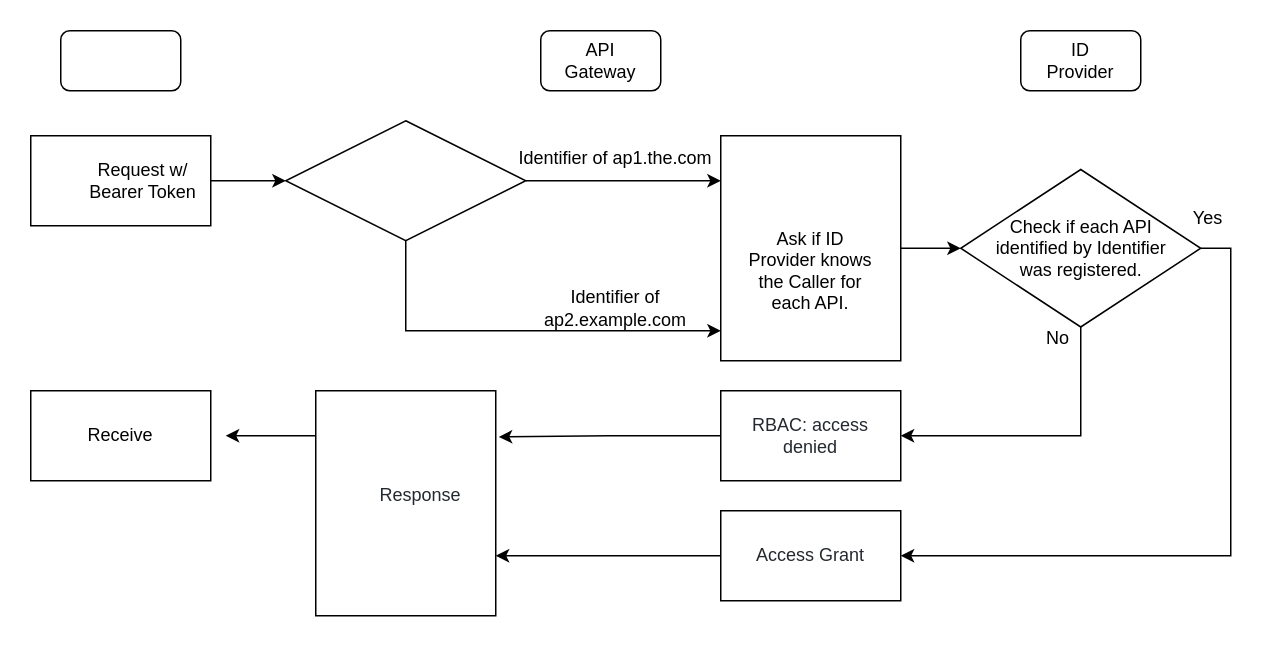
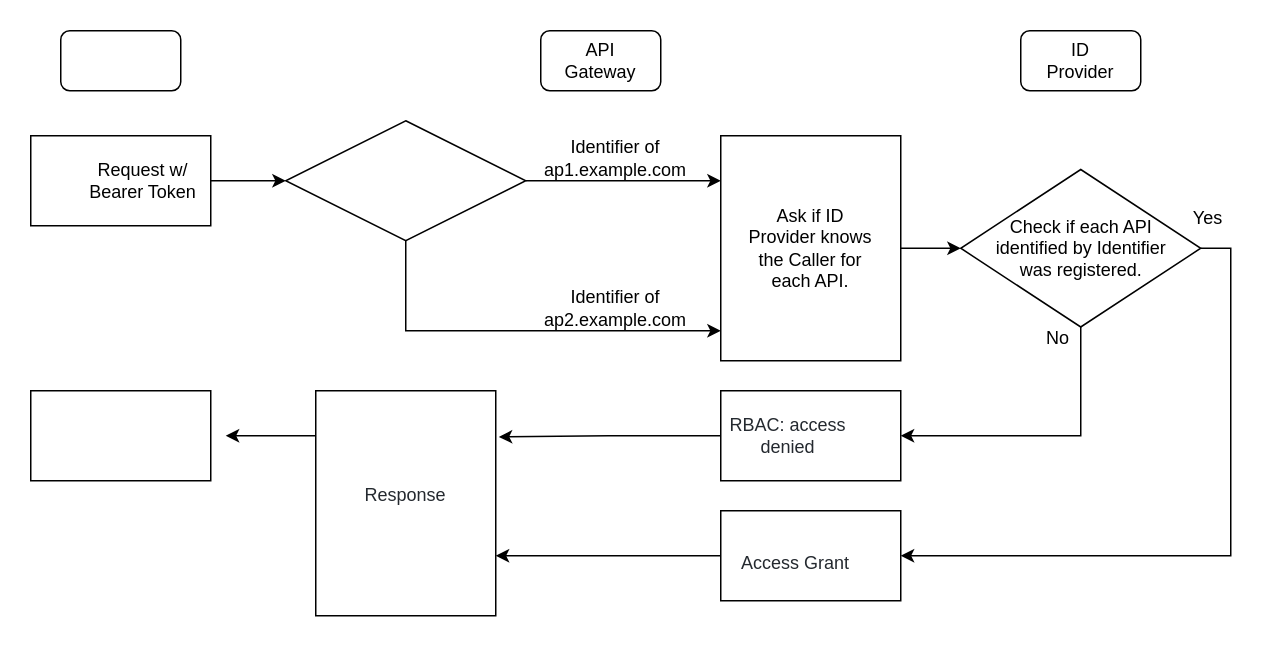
node "Identifier of ap1.the.com": label "Identifier of ap1.the.com" -> "Identifier of ap1.example.com"
node "Ask if ID Provider knows the Caller for each API.": moved (811, 271) -> (811, 248)
node "Receive": removed
node "RBAC: access denied": moved (811, 436) -> (788, 436)
node "Response": moved (421, 496) -> (406, 496)
node "Access Grant": moved (811, 556) -> (796, 563)
